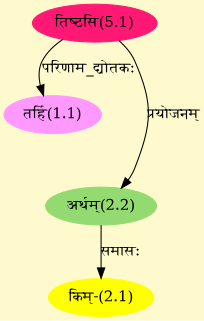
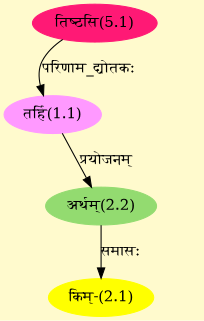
edge "तिष्ठसि(5.1)" -> "अर्थम्(2.2)": now "तर्हि(1.1)" -> "अर्थम्(2.2)"
